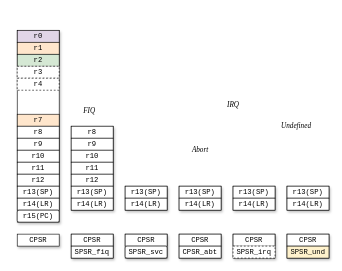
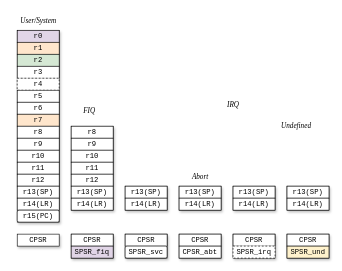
node "User/System": added
node "r3": style dashed -> solid
node "r5": added
node "r6": added
node "Abort": moved (200, 150) -> (200, 177)
node "SPSR_fiq": fillcolor #ffffff -> #e1d5e7
